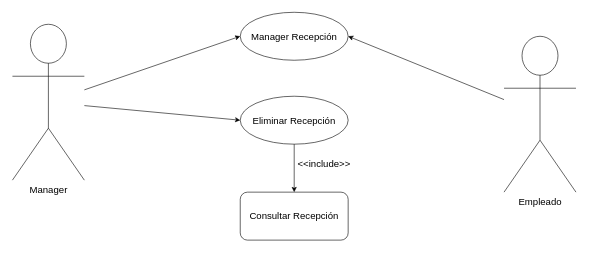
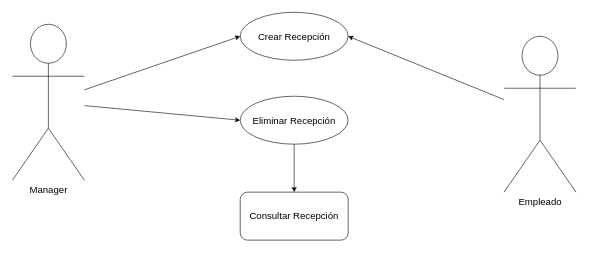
node "Manager Recepción": label "Manager Recepción" -> "Crear Recepción"
node "<<include>>": removed
